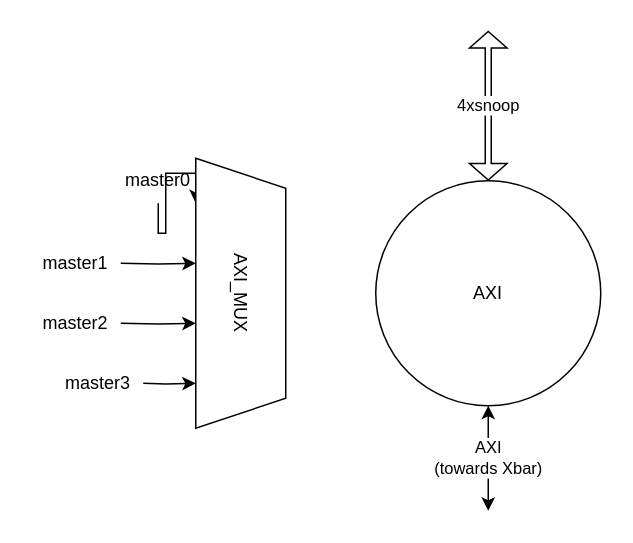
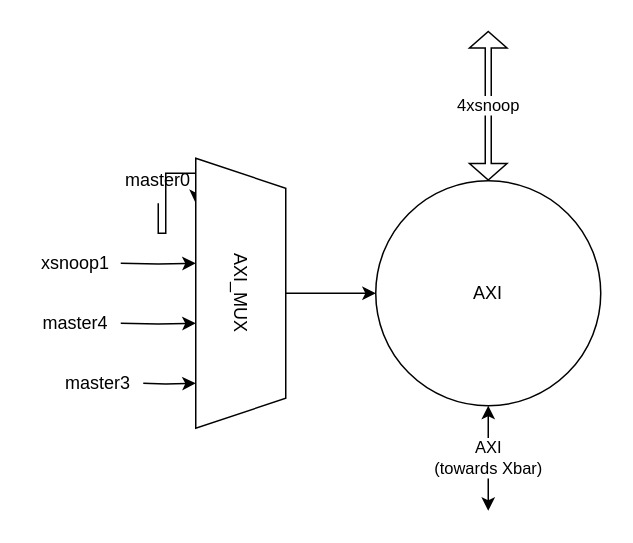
node "master1": label "master1" -> "xsnoop1"
edge "AXI_MUX" -> "AXI": added
node "master2": label "master2" -> "master4"
